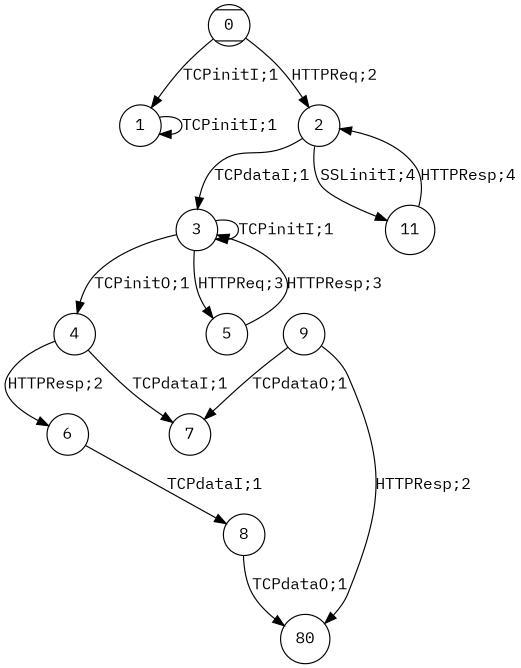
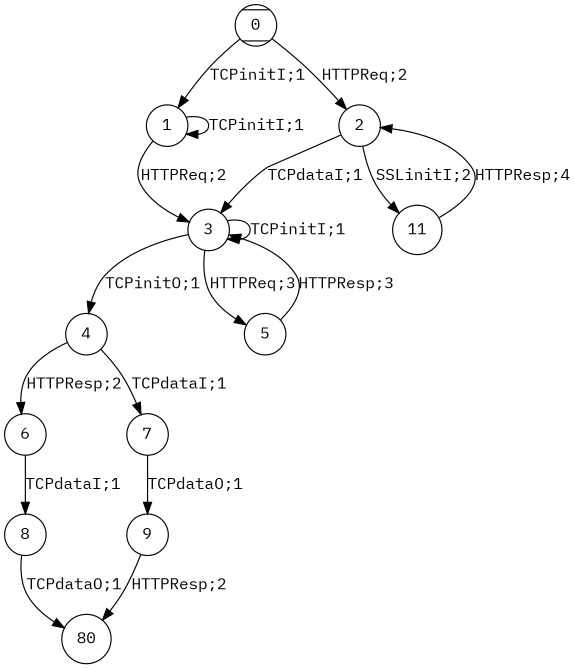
edge "2" -> "11": label "SSLinitI;4" -> "SSLinitI;2"
edge "1" -> "3": added, label "HTTPReq;2"
edge "9" -> "7": reversed
